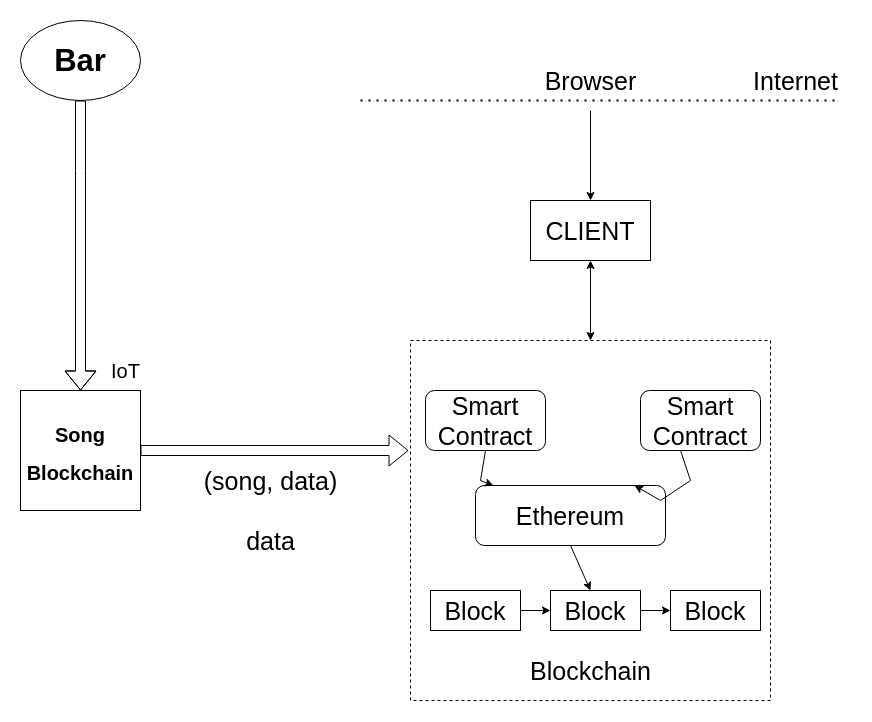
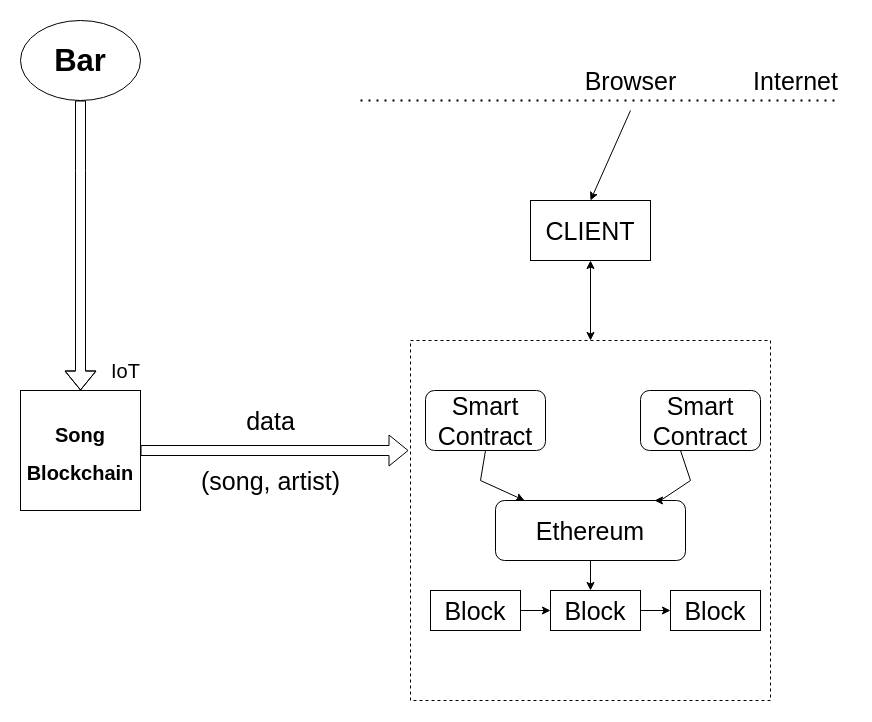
node "Browser": moved (591, 81) -> (631, 81)
node "(song, data)": label "(song, data)" -> "(song, artist)"
node "Ethereum": moved (571, 516) -> (591, 531)
node "data": moved (271, 541) -> (271, 421)
node "Blockchain": removed
